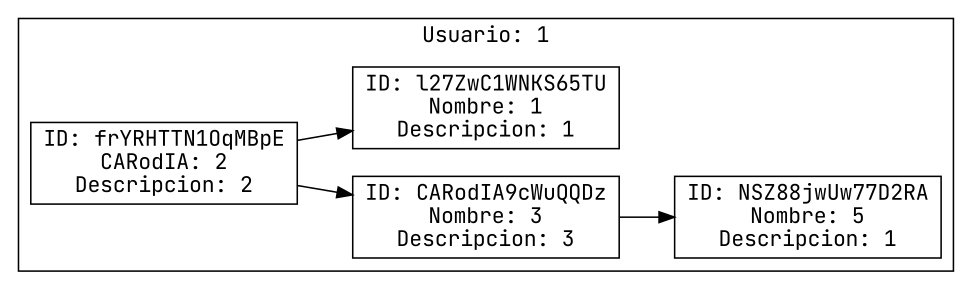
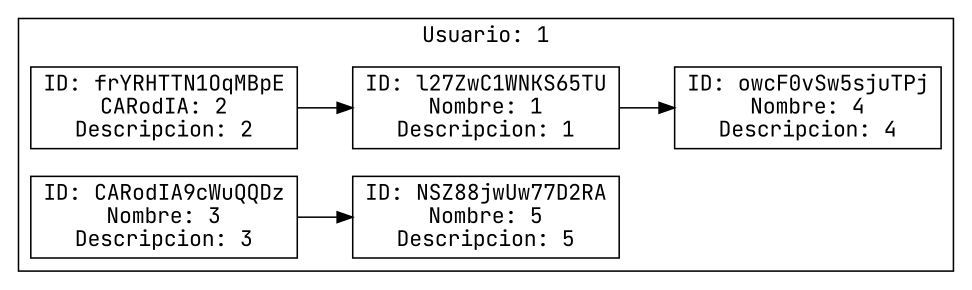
node "ID: owcF0vSw5sjuTPj Nombre: 4 Descripcion: 4": added
edge "ID: frYRHTTN1OqMBpE CARodIA: 2 Descripcion: 2" -> "ID: CARodIA9cWuQQDz Nombre: 3 Descripcion: 3": removed
node "ID: NSZ88jwUw77D2RA Nombre: 5 Descripcion: 1": label "ID: NSZ88jwUw77D2RA Nombre: 5 Descripcion: 1" -> "ID: NSZ88jwUw77D2RA Nombre: 5 Descripcion: 5"
